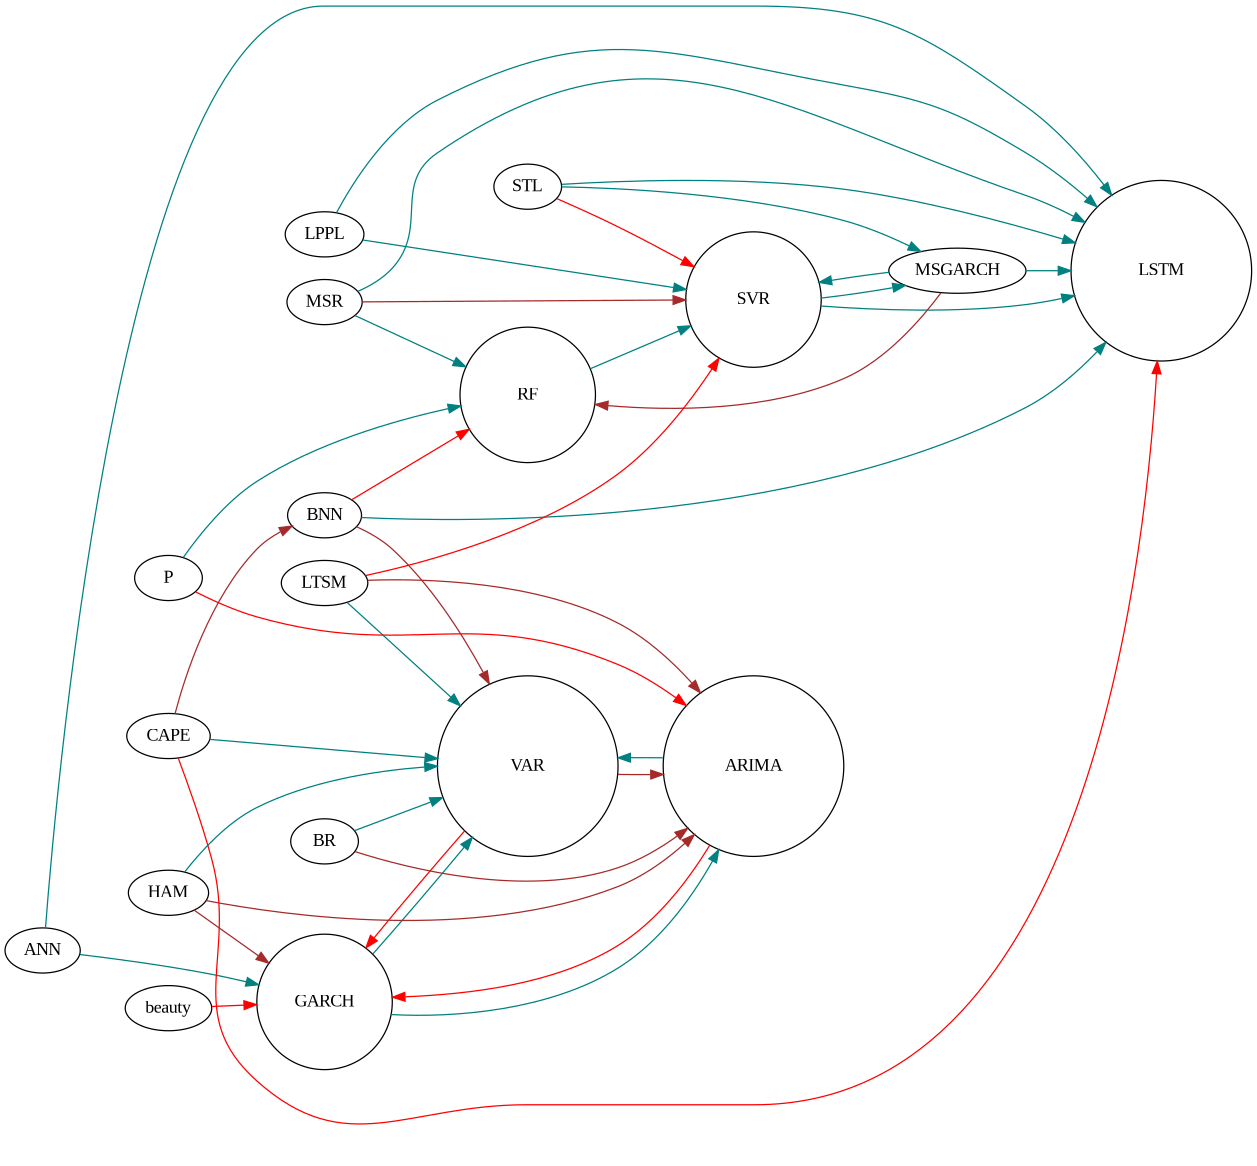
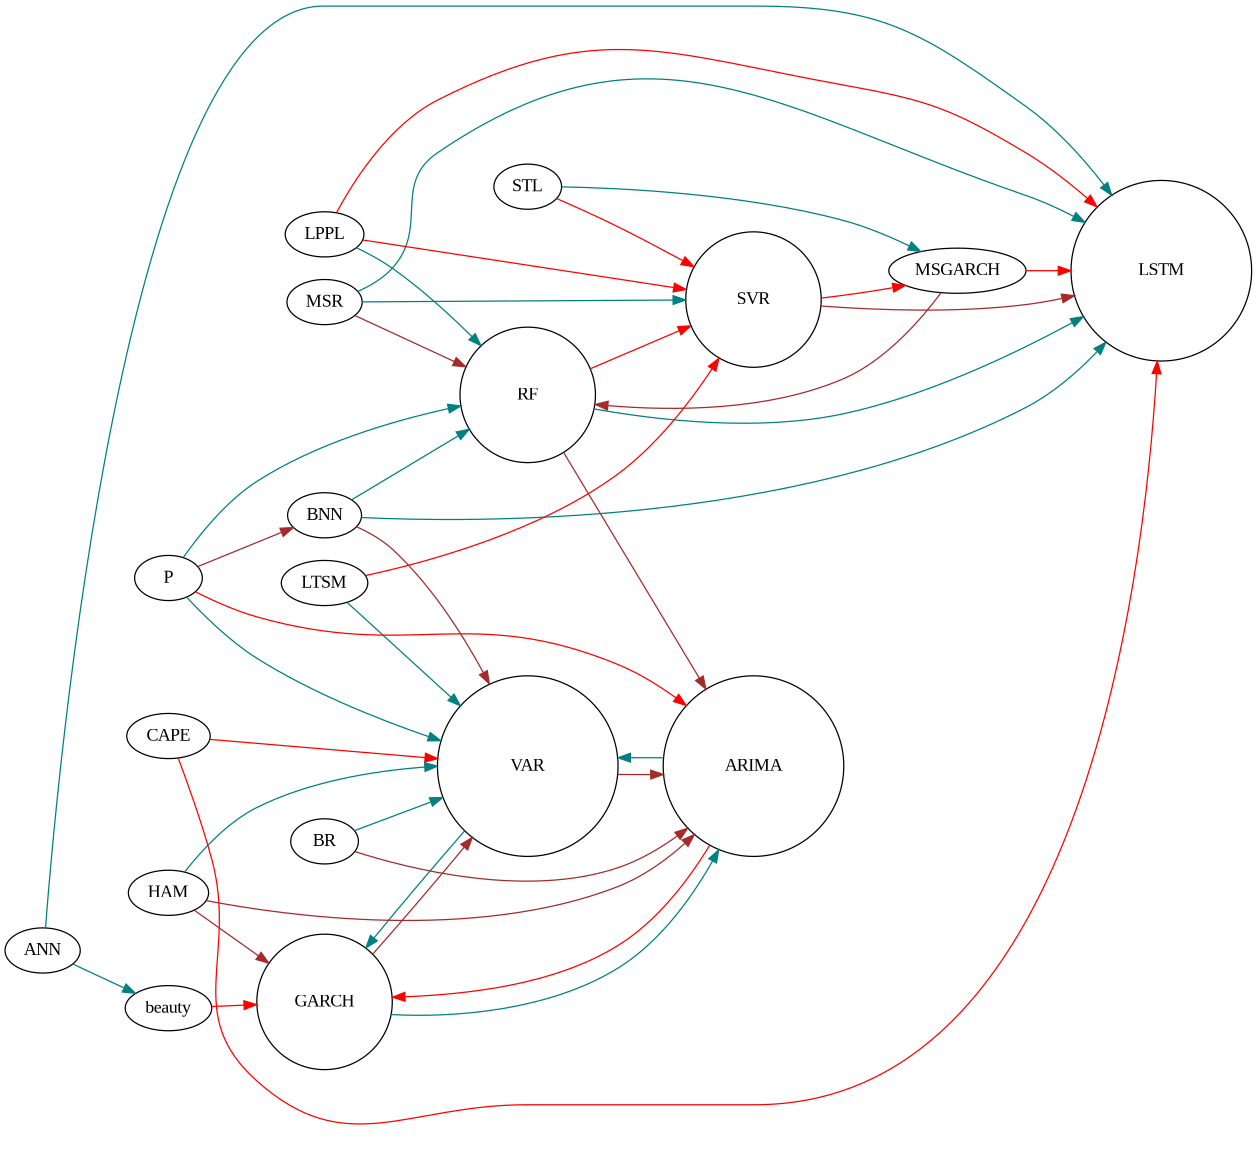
edge "LPPL" -> "LSTM": color teal -> red
edge "STL" -> "LSTM": now "RF" -> "LSTM"
edge "LPPL" -> "SVR": color teal -> red
edge "MSGARCH" -> "LSTM": color teal -> red
edge "MSGARCH" -> "SVR": removed
edge "LPPL" -> "RF": added
edge "SVR" -> "MSGARCH": color teal -> red
edge "MSR" -> "SVR": color brown -> teal
edge "SVR" -> "LSTM": color teal -> brown
edge "MSR" -> "RF": color teal -> brown
edge "RF" -> "SVR": color teal -> red
edge "BNN" -> "RF": color red -> teal
edge "LTSM" -> "ARIMA": now "RF" -> "ARIMA"
edge "CAPE" -> "BNN": now "P" -> "BNN"
edge "P" -> "VAR": added
edge "CAPE" -> "VAR": color teal -> red
edge "VAR" -> "GARCH": color red -> teal
edge "GARCH" -> "VAR": color teal -> brown
edge "ANN" -> "GARCH": now "ANN" -> "beauty"
